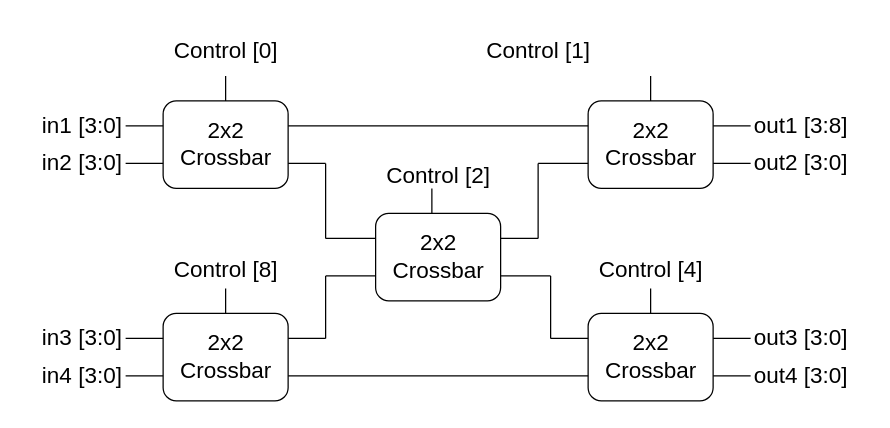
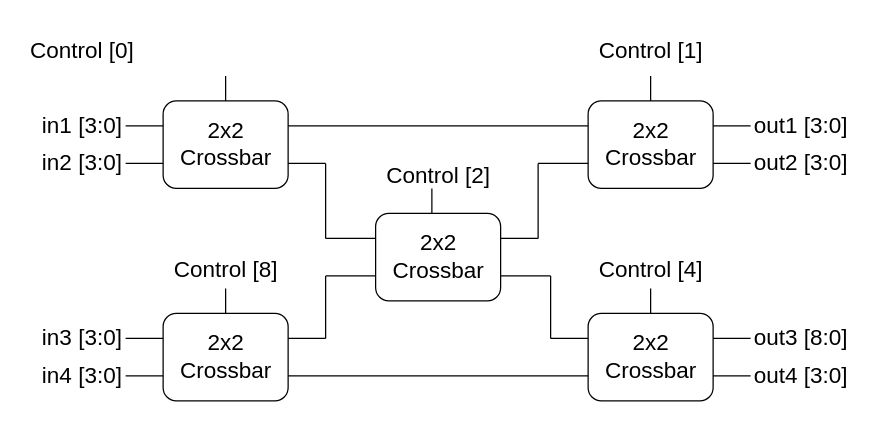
node "Control [0]": moved (226, 51) -> (82, 51)
node "Control [1]": moved (538, 51) -> (651, 51)
node "out1 [3:8]": label "out1 [3:8]" -> "out1 [3:0]"
node "out3 [3:0]": label "out3 [3:0]" -> "out3 [8:0]"
